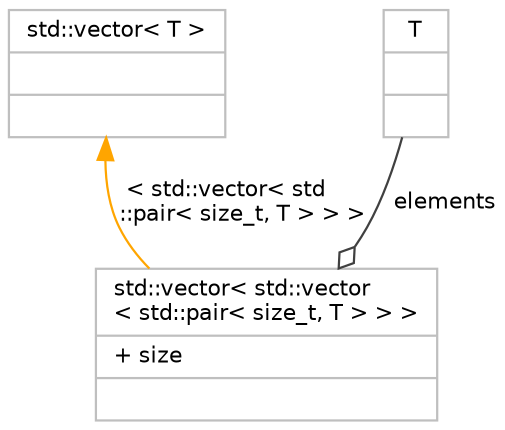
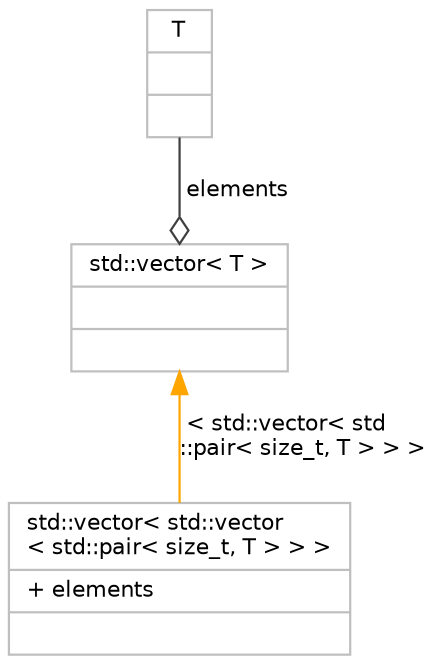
edge "T" -> "std::vector< std::vector": now "T" -> "std::vector< T >"
node "std::vector< std::vector": text "+ size" -> "+ elements"
